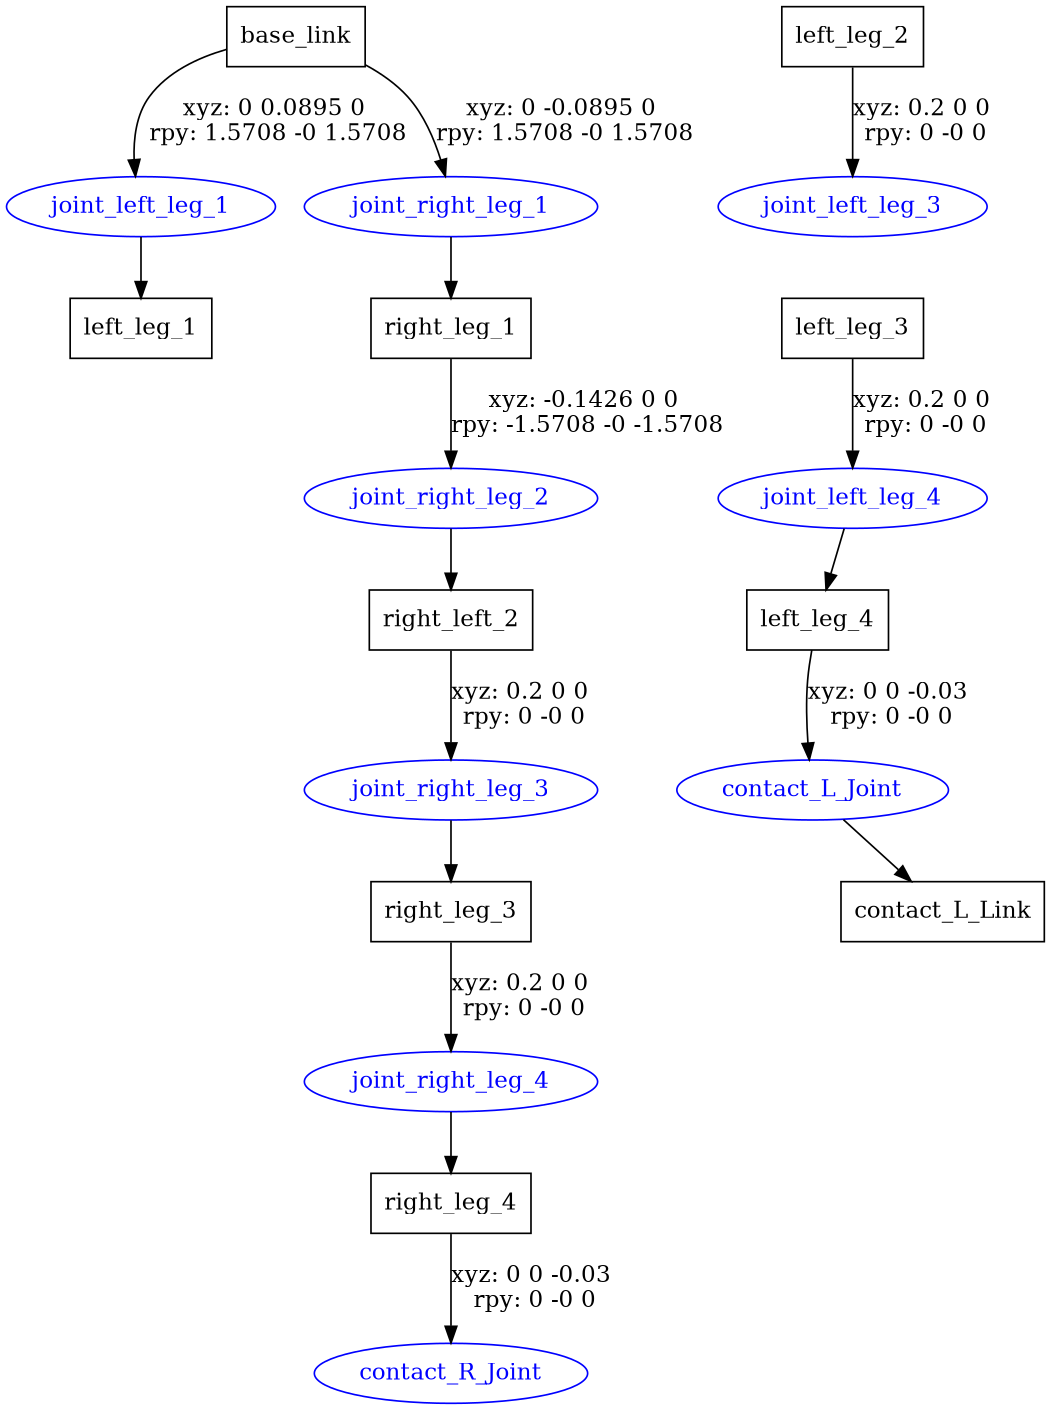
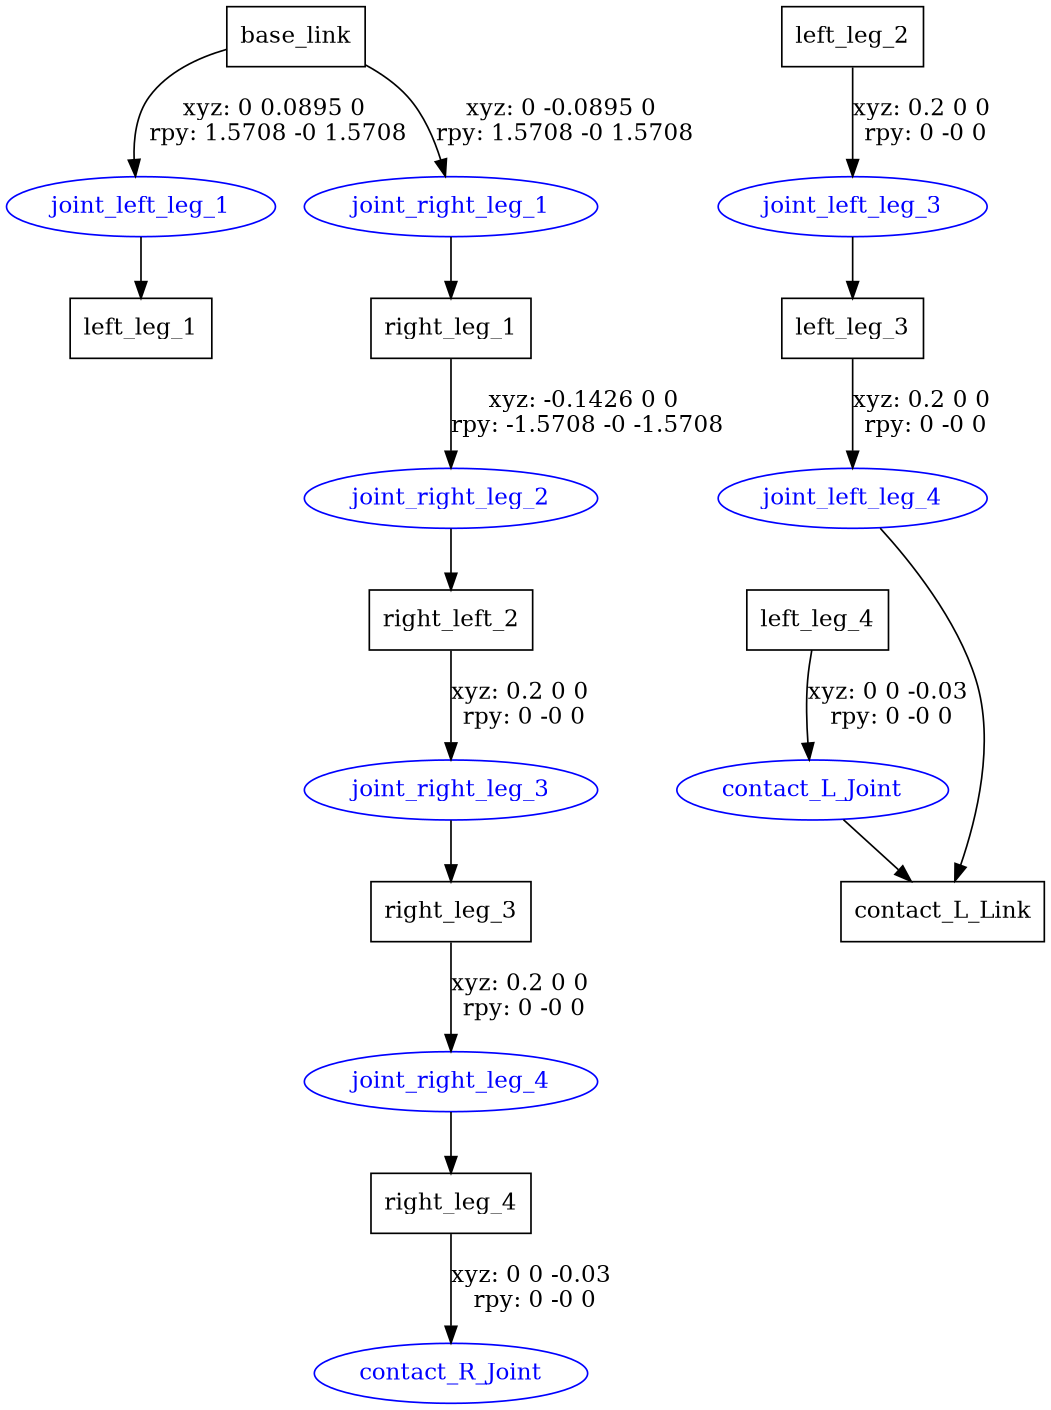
edge "joint_left_leg_3" -> "left_leg_3": added
edge "joint_left_leg_4" -> "left_leg_4": now "joint_left_leg_4" -> "contact_L_Link"
